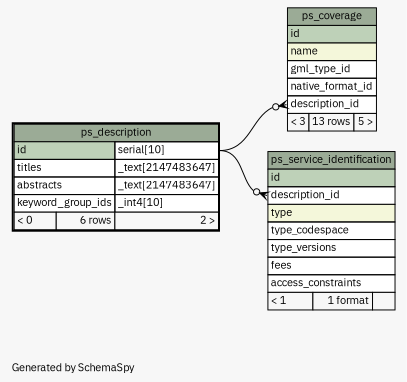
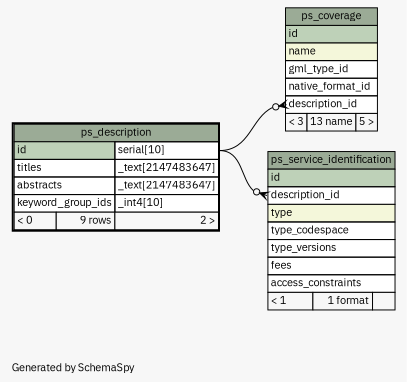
node "ps_coverage": text "13 rows" -> "13 name"
node "ps_description": text "6 rows" -> "9 rows"
